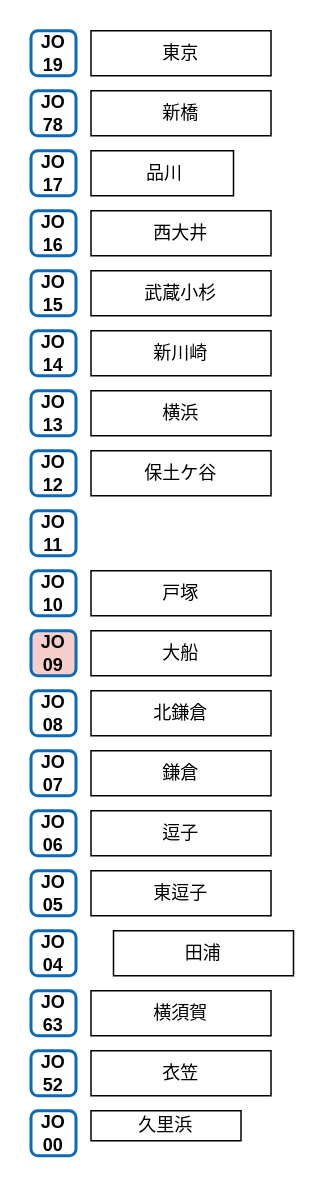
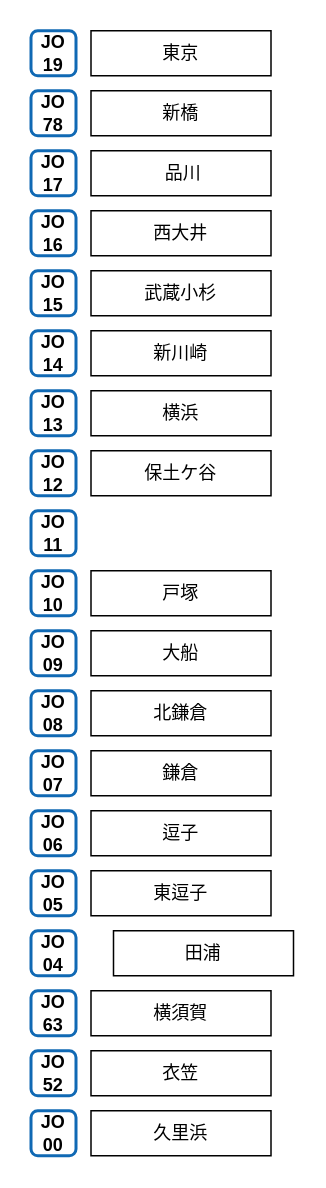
node "品川": size 143x45 -> 180x45
node "JO 09": fillcolor #f8cecc -> #ffffff
node "久里浜": size 150x30 -> 180x45
